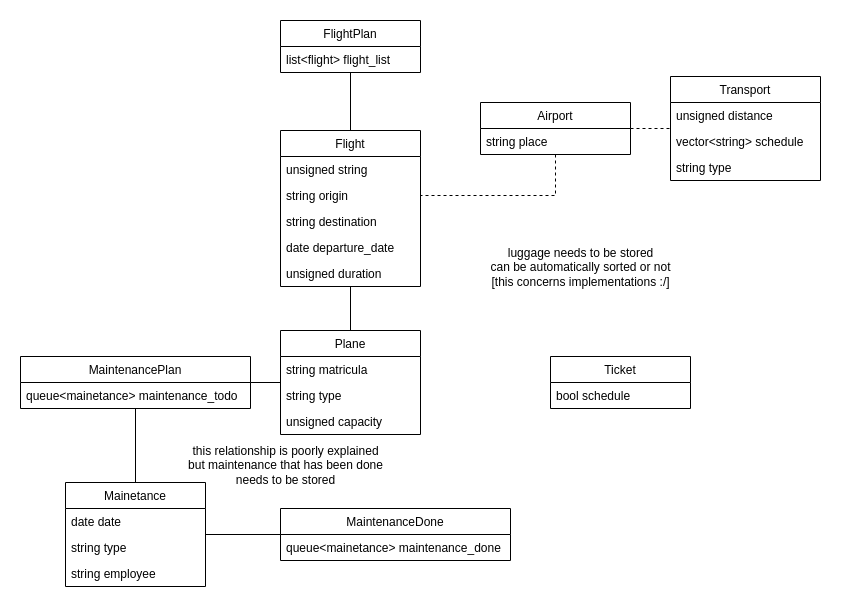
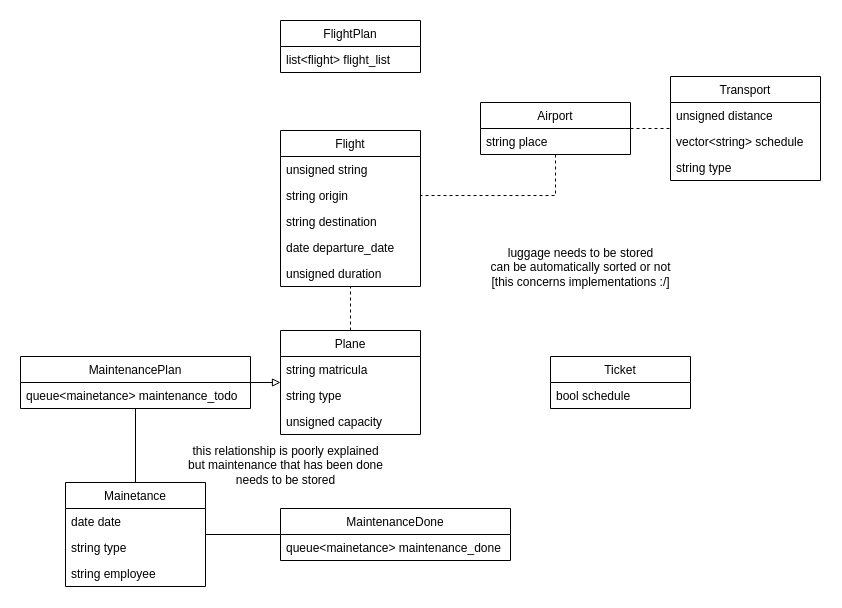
edge "FlightPlan" -- "Flight": removed
edge "Flight" -- "Plane": style solid -> dashed
edge "MaintenancePlan" -- "Plane": arrowhead none -> block
